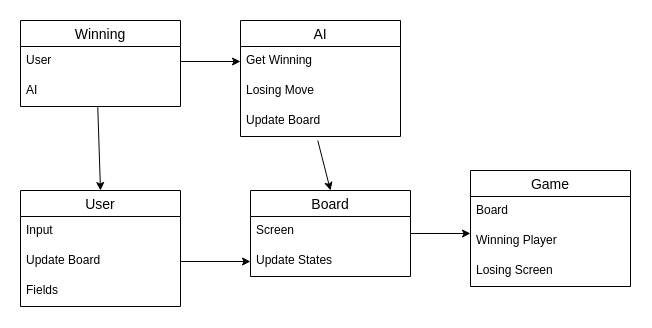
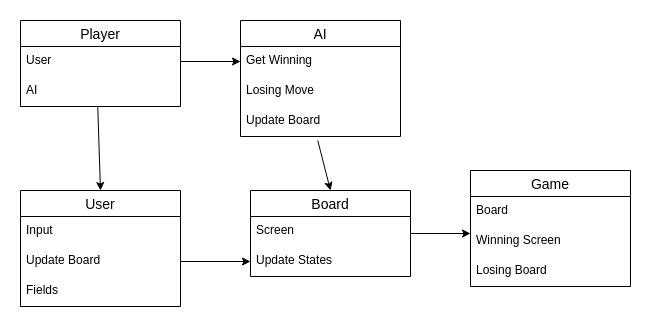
node "Winning": label "Winning" -> "Player"
node "Winning Player": label "Winning Player" -> "Winning Screen"
node "Losing Screen": label "Losing Screen" -> "Losing Board"
